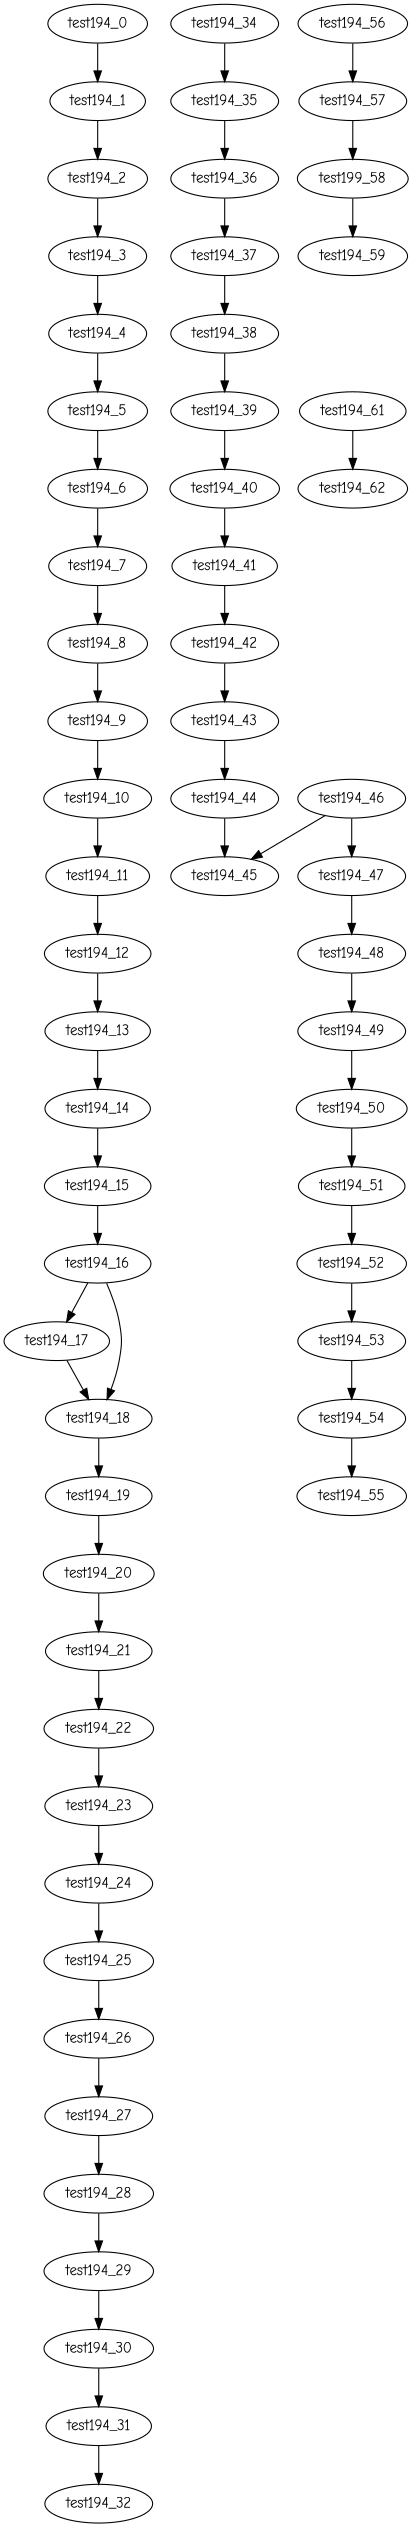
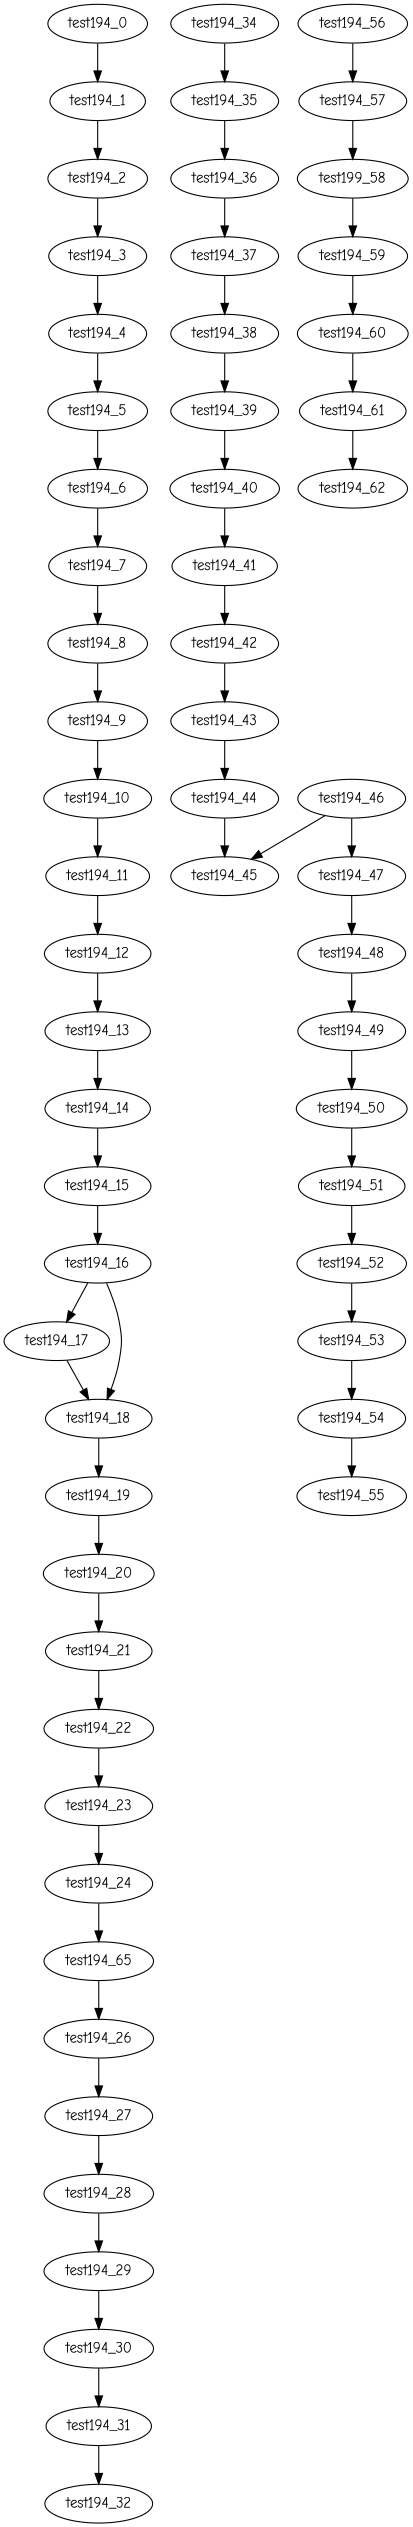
node "test194_60": added
node "test194_25": label "test194_25" -> "test194_65"
